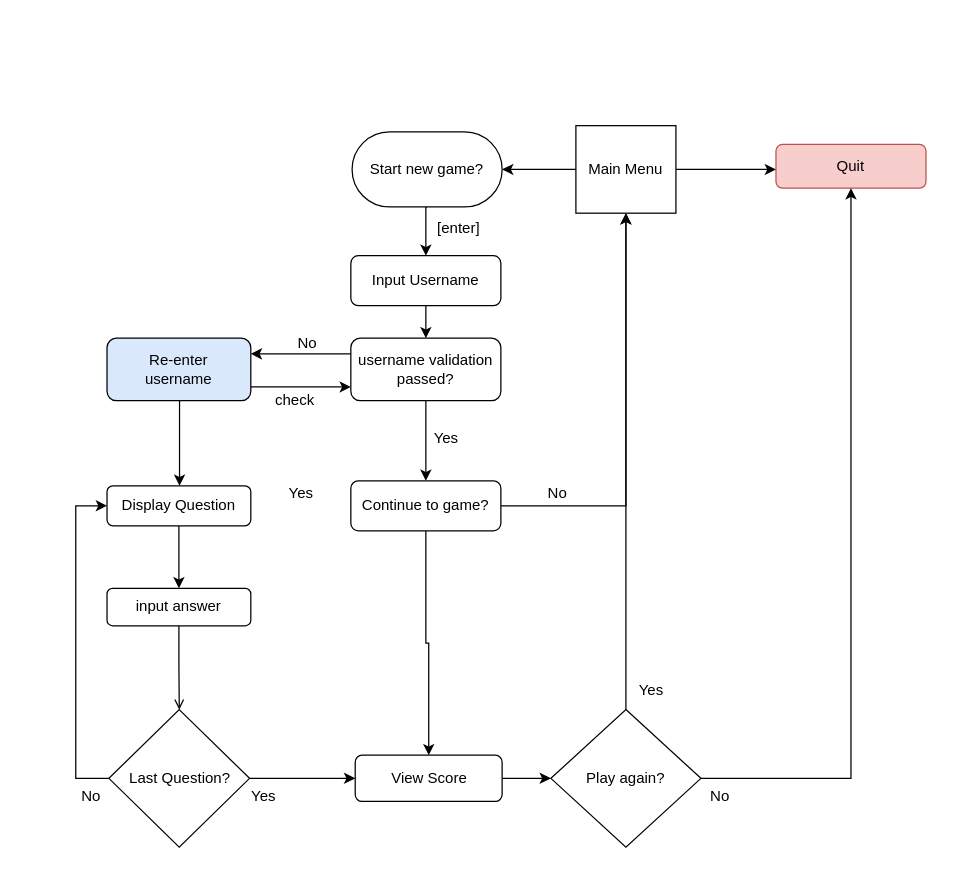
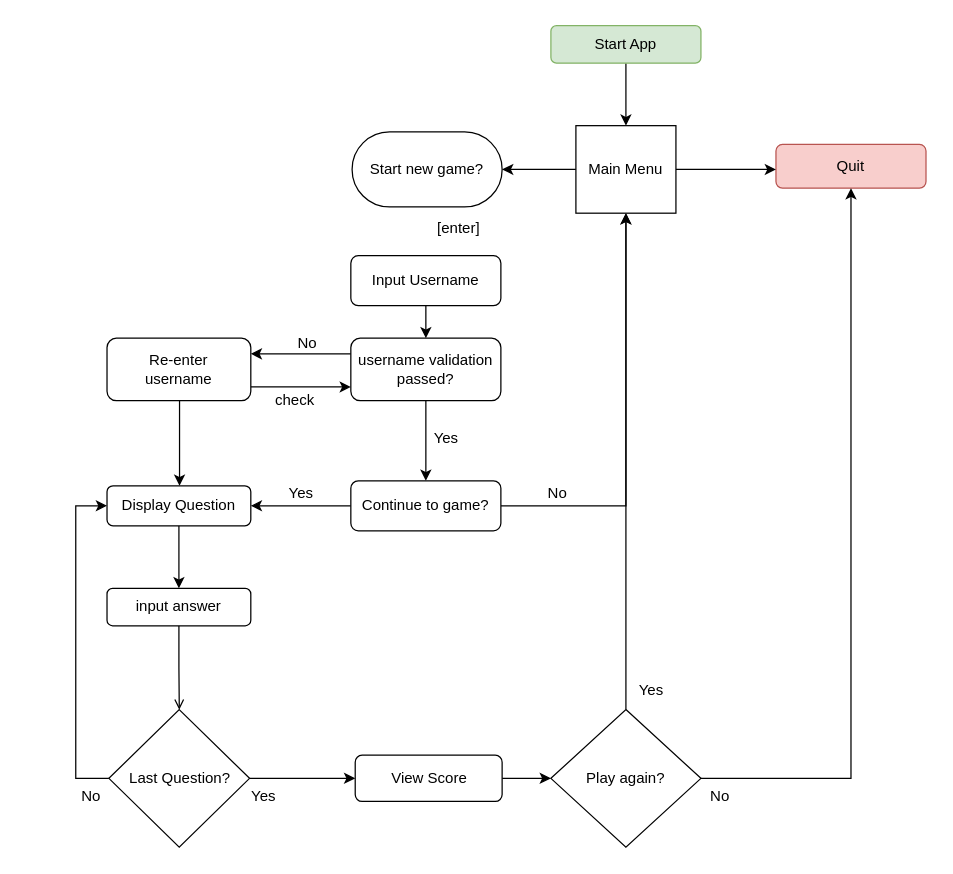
node "Start App": added
edge "Start App" -> "Main Menu": added
edge "Start new game?" -> "Input Username": removed
node "Re-enter username": fillcolor #dae8fc -> #ffffff
edge "Continue to game?" -> "View Score": now "Continue to game?" -> "Display Question"
